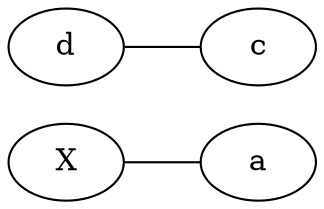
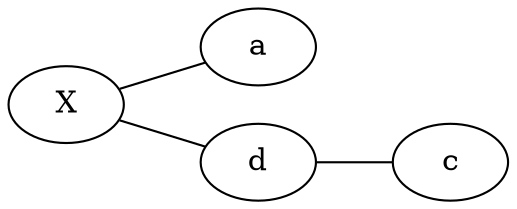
edge "X" -- "d": added
